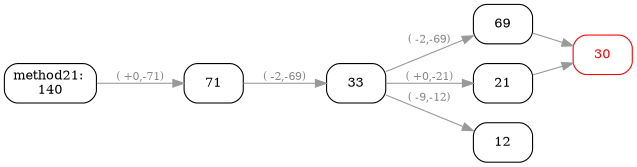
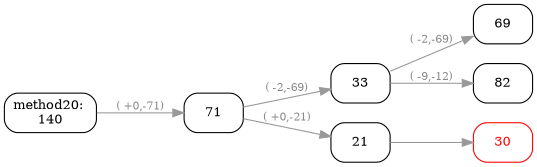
edge "69" -> "30": removed
node "method21: 140": label "method21: 140" -> "method20: 140"
edge "33" -> "21": now "71" -> "21"
node "12": label "12" -> "82"
